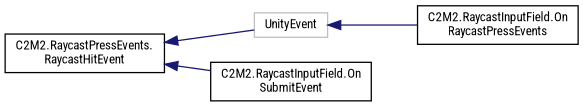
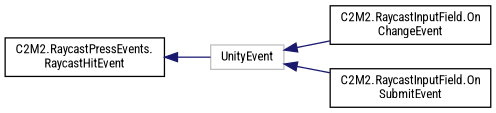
node "C2M2.RaycastInputField.On RaycastPressEvents": label "C2M2.RaycastInputField.On RaycastPressEvents" -> "C2M2.RaycastInputField.On ChangeEvent"
edge "C2M2.RaycastInputField.On SubmitEvent" -> "C2M2.RaycastPressEvents. RaycastHitEvent": now "C2M2.RaycastInputField.On SubmitEvent" -> "UnityEvent"
